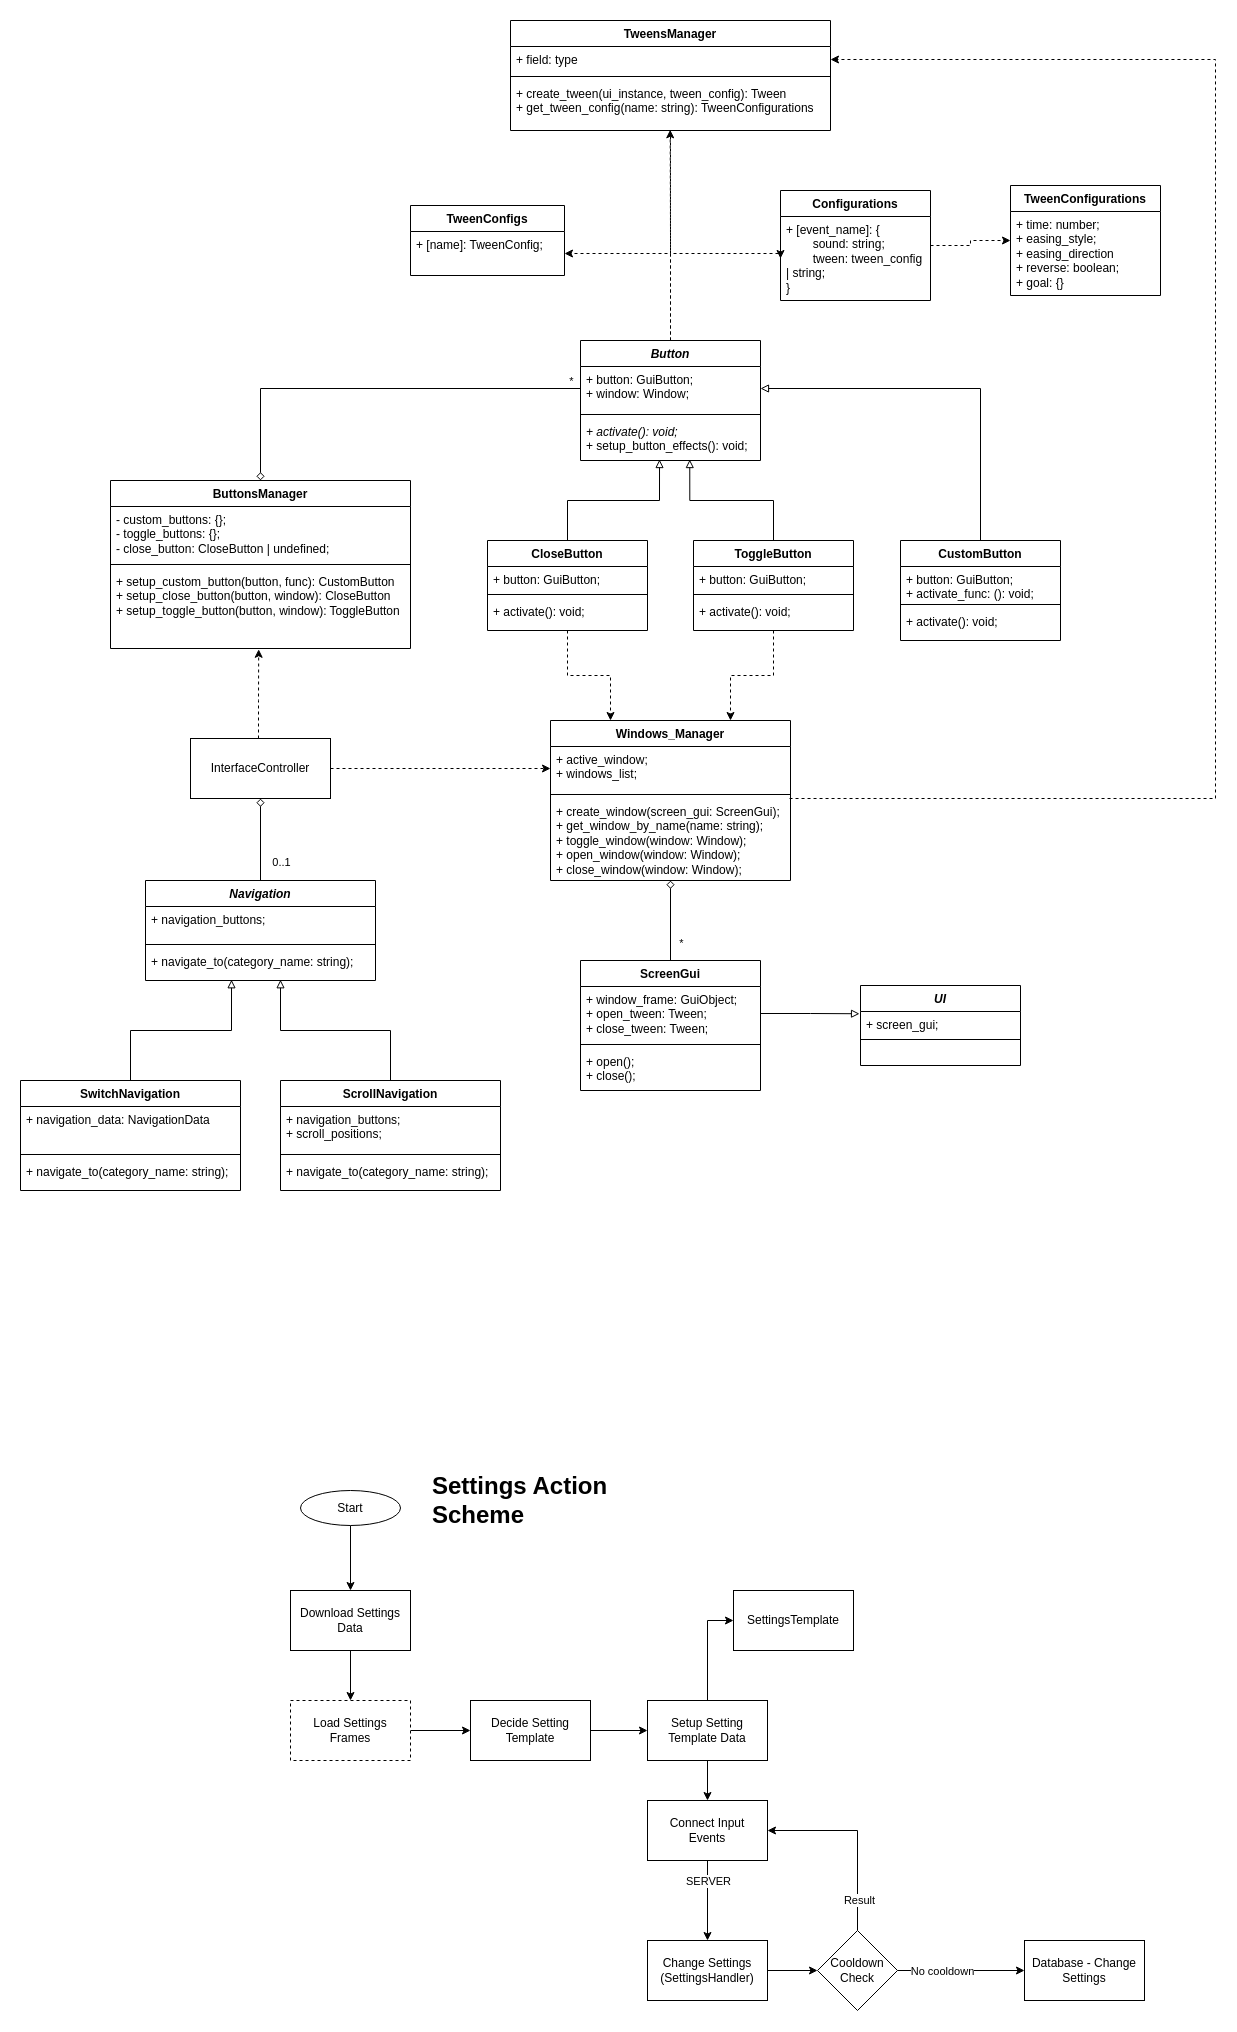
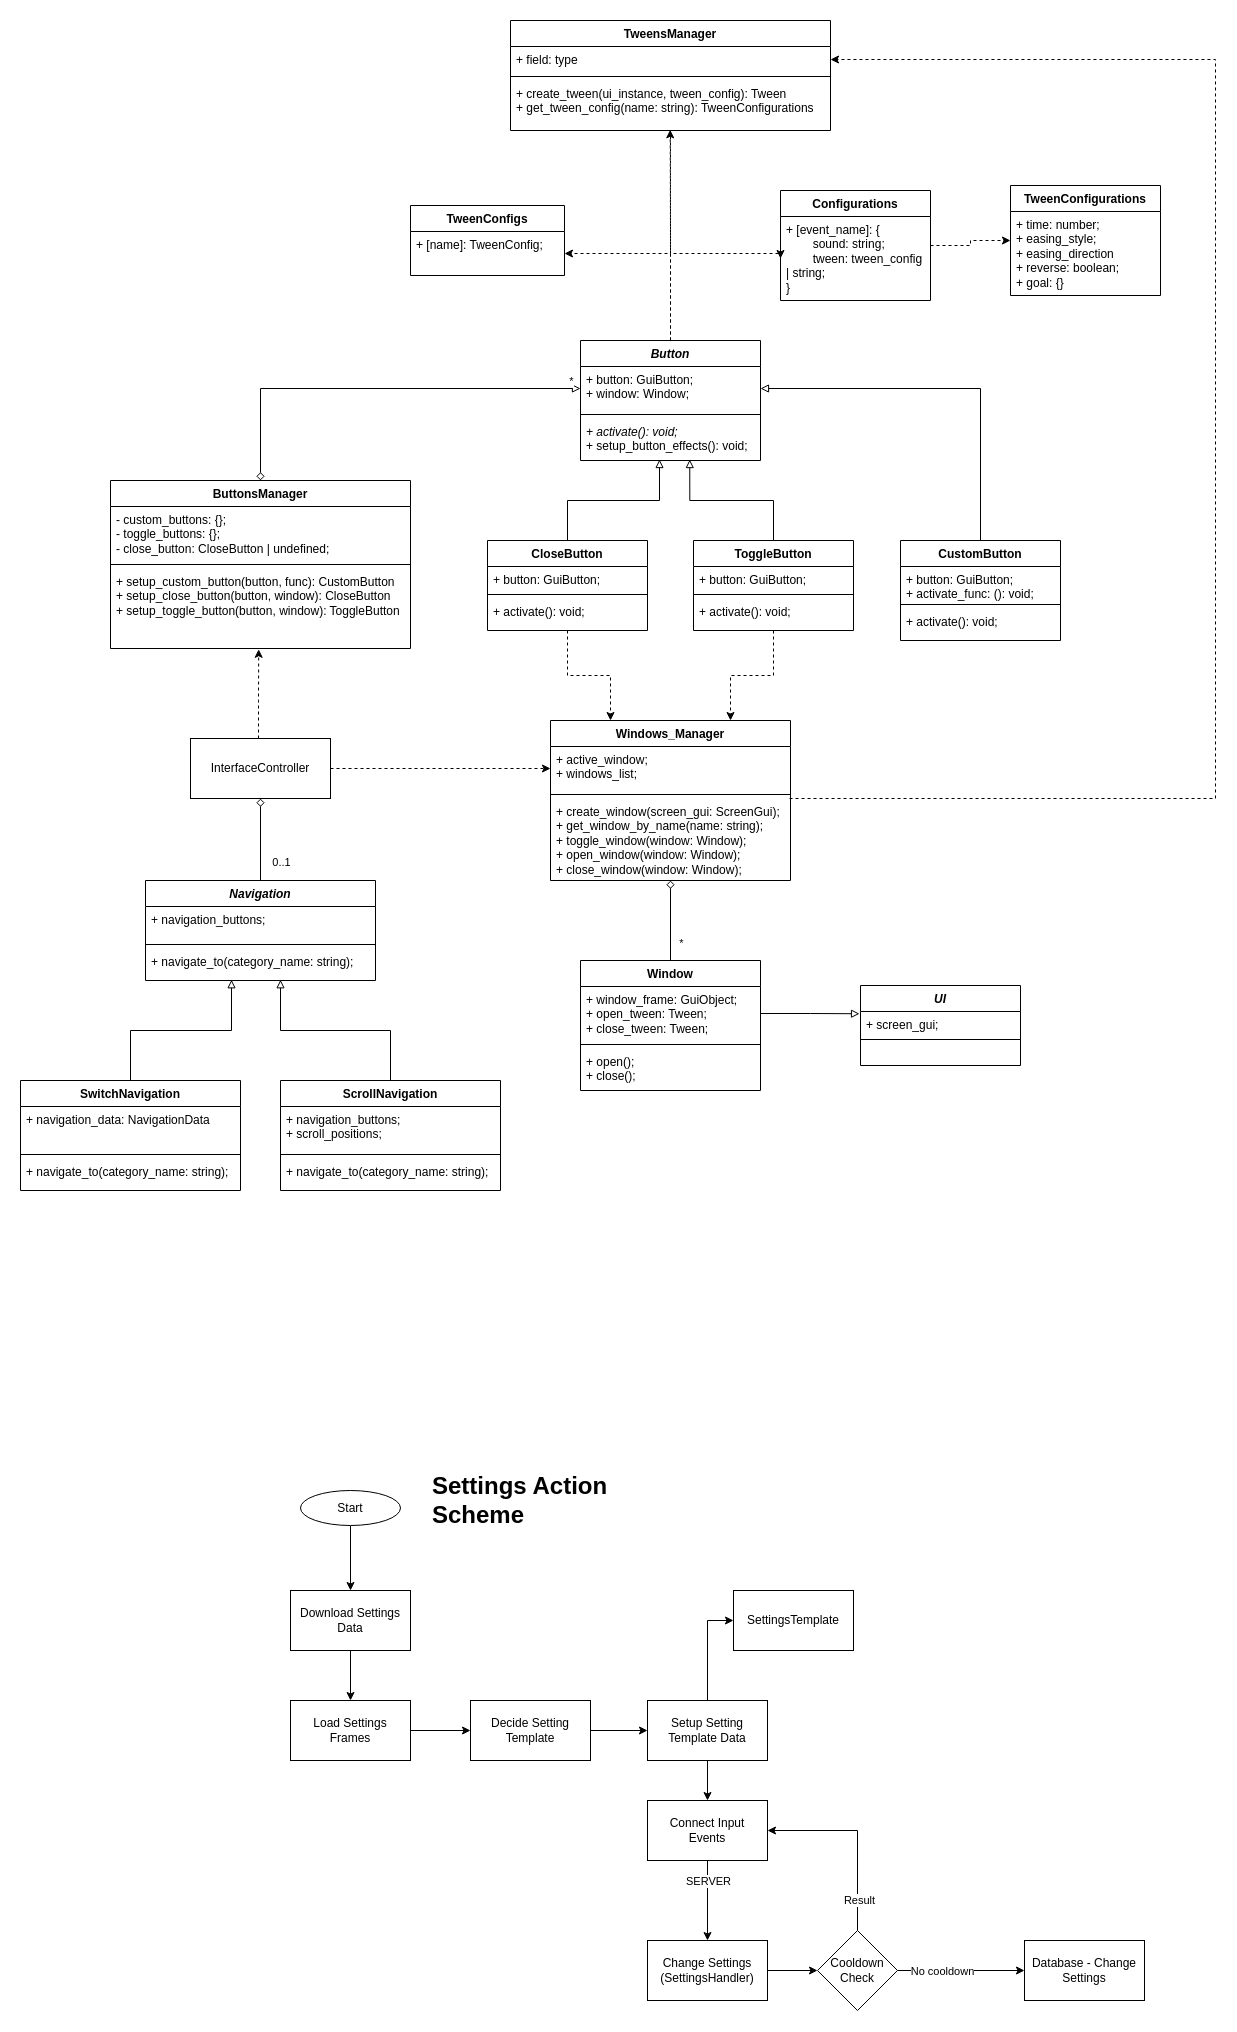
edge "+ button: GuiButton; + window: Window;" -> "ButtonsManager": arrowhead none -> block
node "ScreenGui": label "ScreenGui" -> "Window"
node "Load Settings Frames": style dashed -> solid
